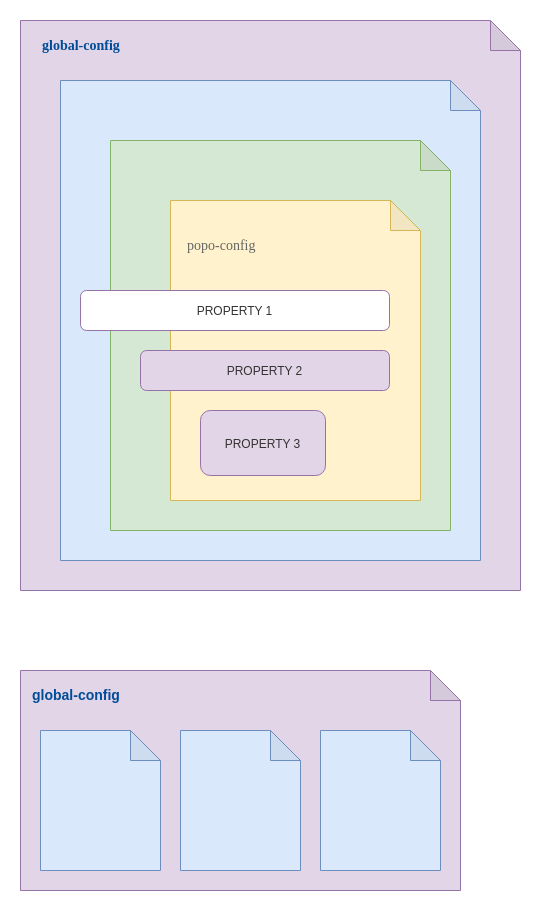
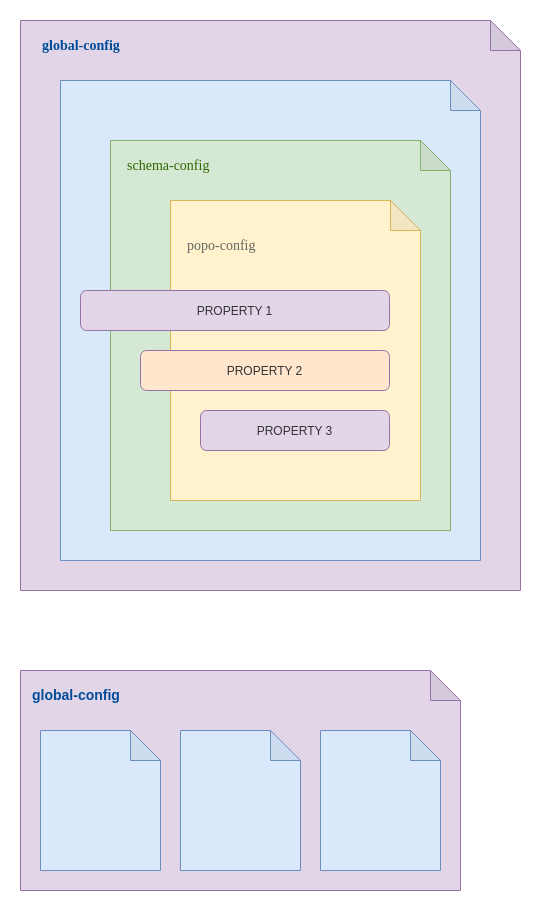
node "schema-config": added
node "PROPERTY 1": fillcolor #ffffff -> #e1d5e7
node "PROPERTY 2": fillcolor #e1d5e7 -> #ffe6cc
node "PROPERTY 3": size 125x65 -> 189x40
